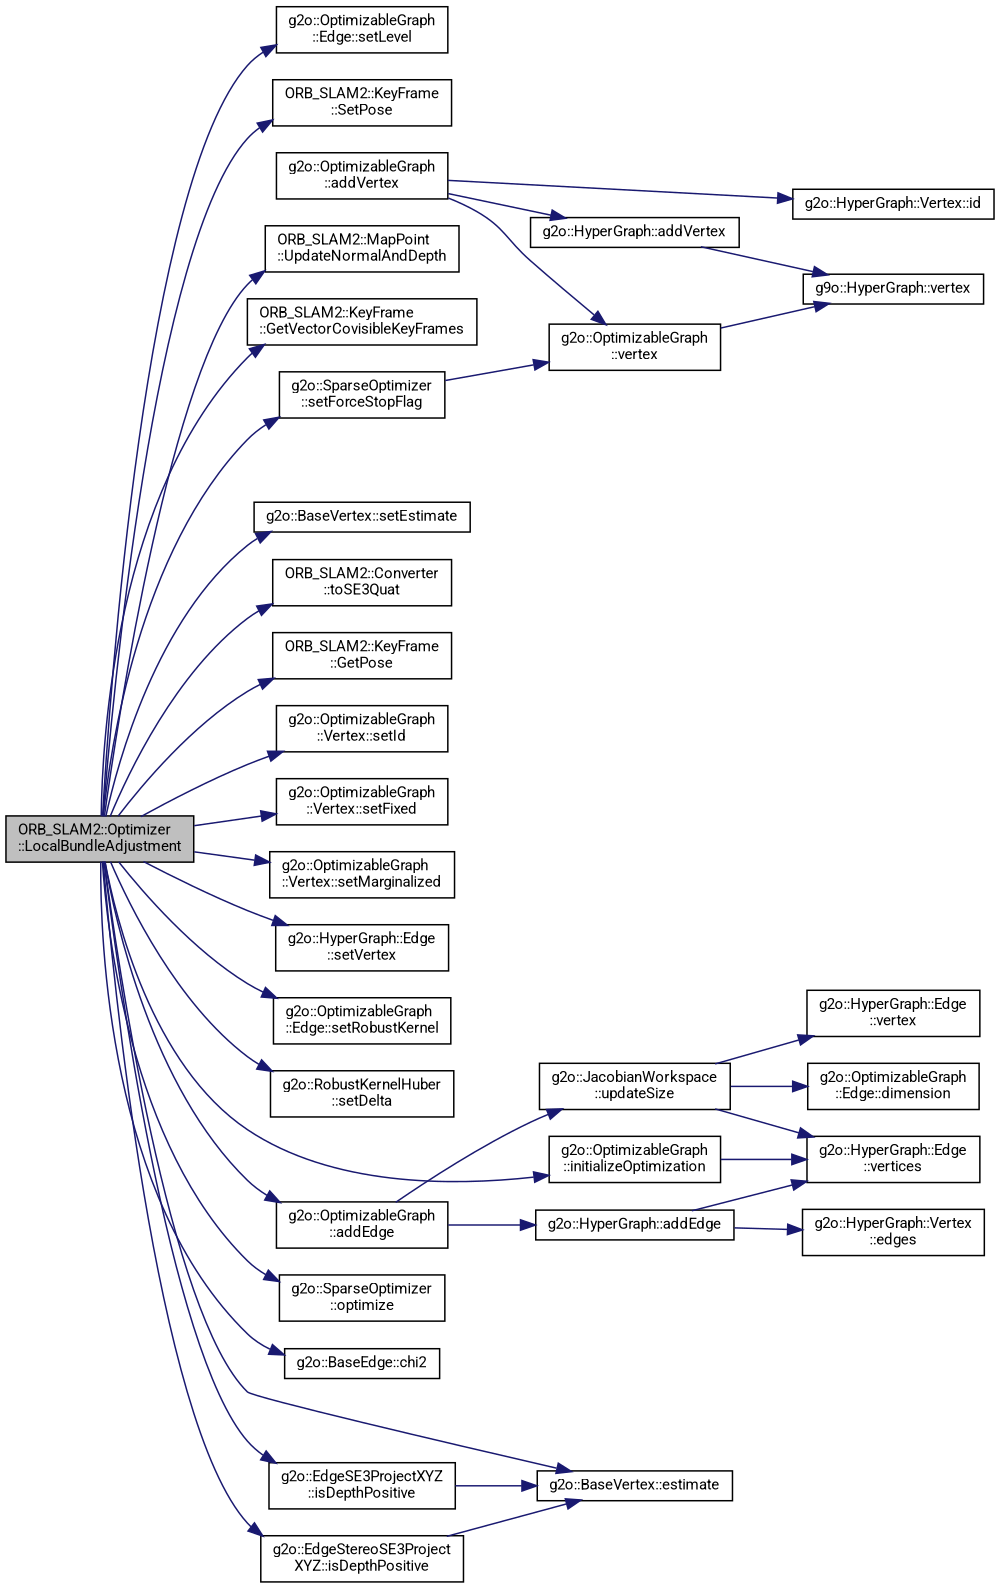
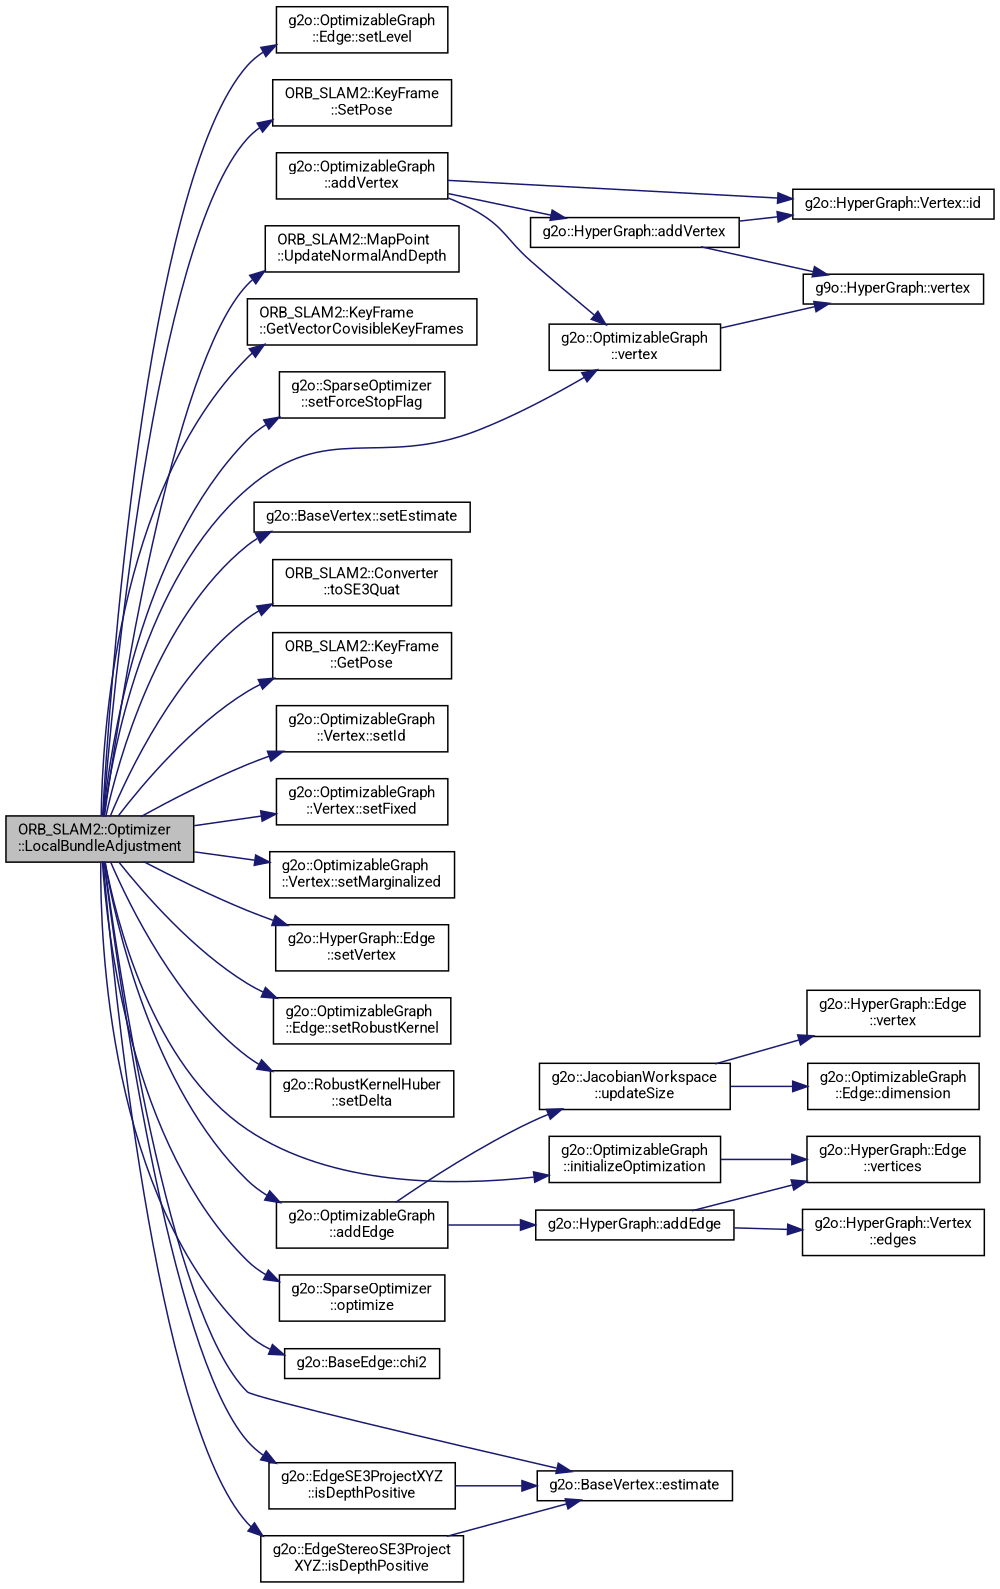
edge "g2o::HyperGraph::addVertex" -> "g2o::HyperGraph::Vertex::id": added
edge "g2o::SparseOptimizer ::setForceStopFlag" -> "g2o::OptimizableGraph ::vertex": now "ORB_SLAM2::Optimizer ::LocalBundleAdjustment" -> "g2o::OptimizableGraph ::vertex"
edge "g2o::JacobianWorkspace ::updateSize" -> "g2o::HyperGraph::Edge ::vertices": removed
